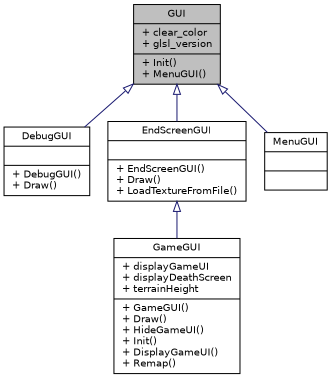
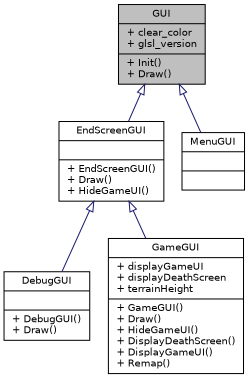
node "GUI": text "+ MenuGUI()" -> "+ Draw()"
edge "DebugGUI" -> "GUI": now "DebugGUI" -> "EndScreenGUI"
node "EndScreenGUI": text "+ LoadTextureFromFile()" -> "+ HideGameUI()"
node "GameGUI": text "+ Init()" -> "+ DisplayDeathScreen()"
